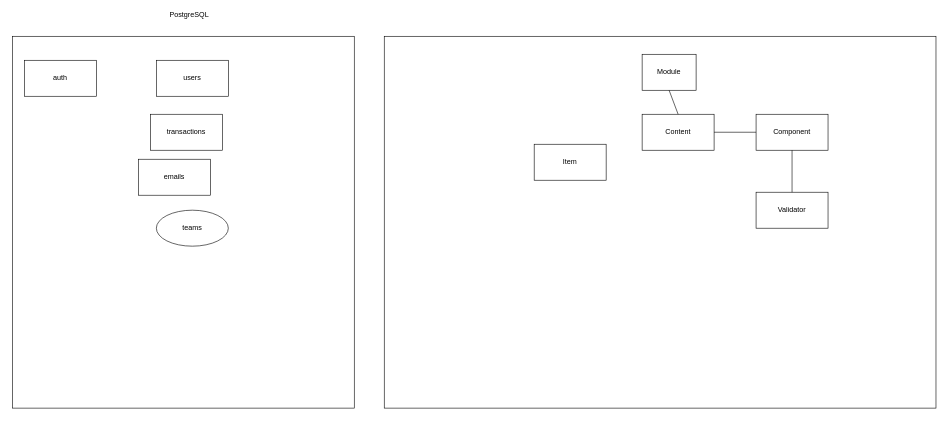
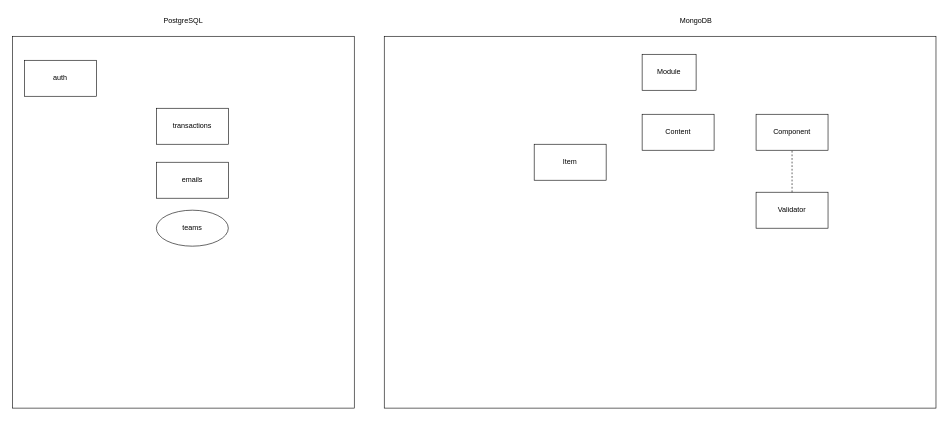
node "PostgreSQL": moved (189, 15) -> (183, 21)
node "MongoDB": added
node "users": removed
edge "Module" -- "Content": removed
node "transactions": moved (186, 132) -> (192, 126)
edge "Content" -- "Component": removed
edge "Component" -- "Validator": style solid -> dashed
node "emails": moved (174, 177) -> (192, 180)
